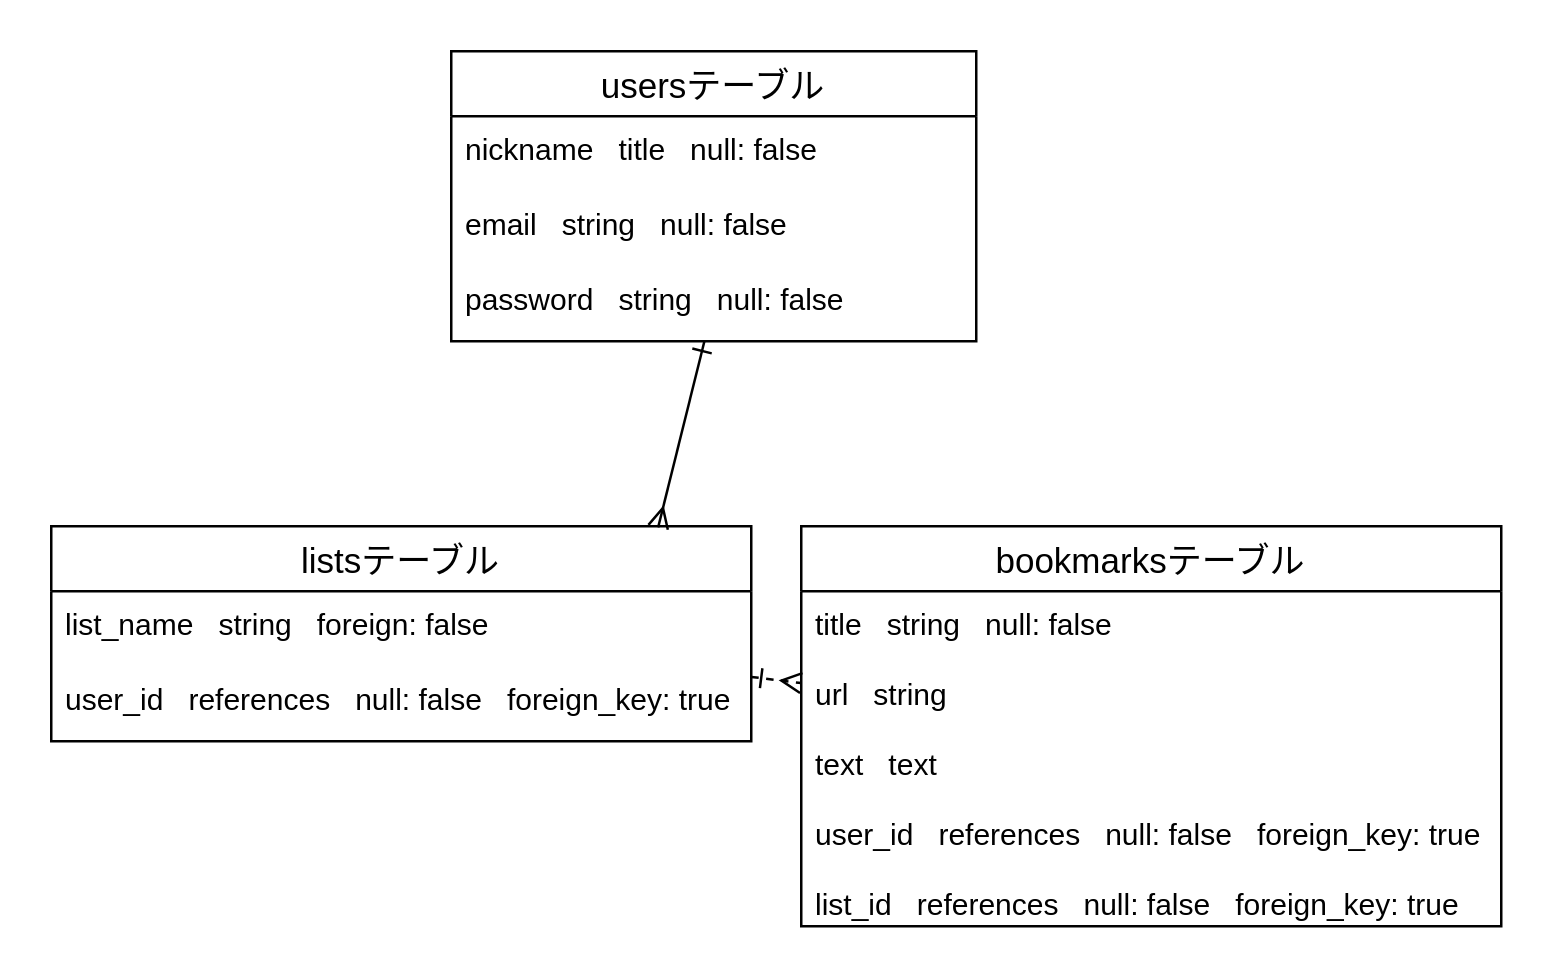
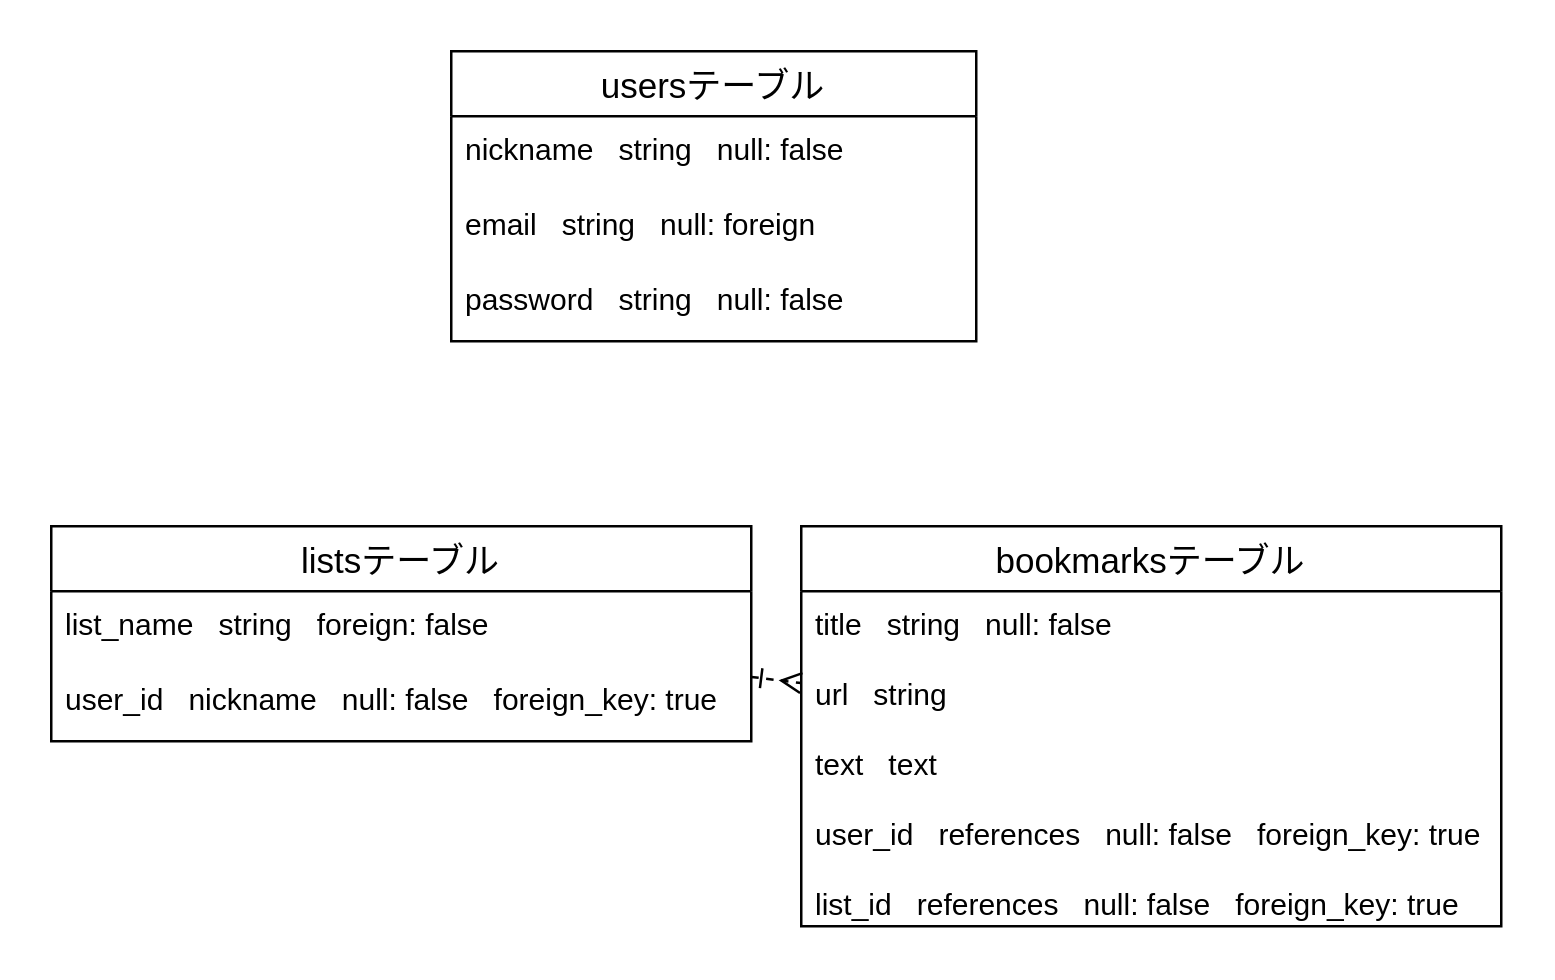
node "nickname title null: false": label "nickname title null: false" -> "nickname string null: false"
node "email string null: false": label "email string null: false" -> "email string null: foreign"
edge "password string null: false" -- "listsテーブル": removed
node "user_id references null: false foreign_key: true": label "user_id references null: false foreign_key: true" -> "user_id nickname null: false foreign_key: true"
